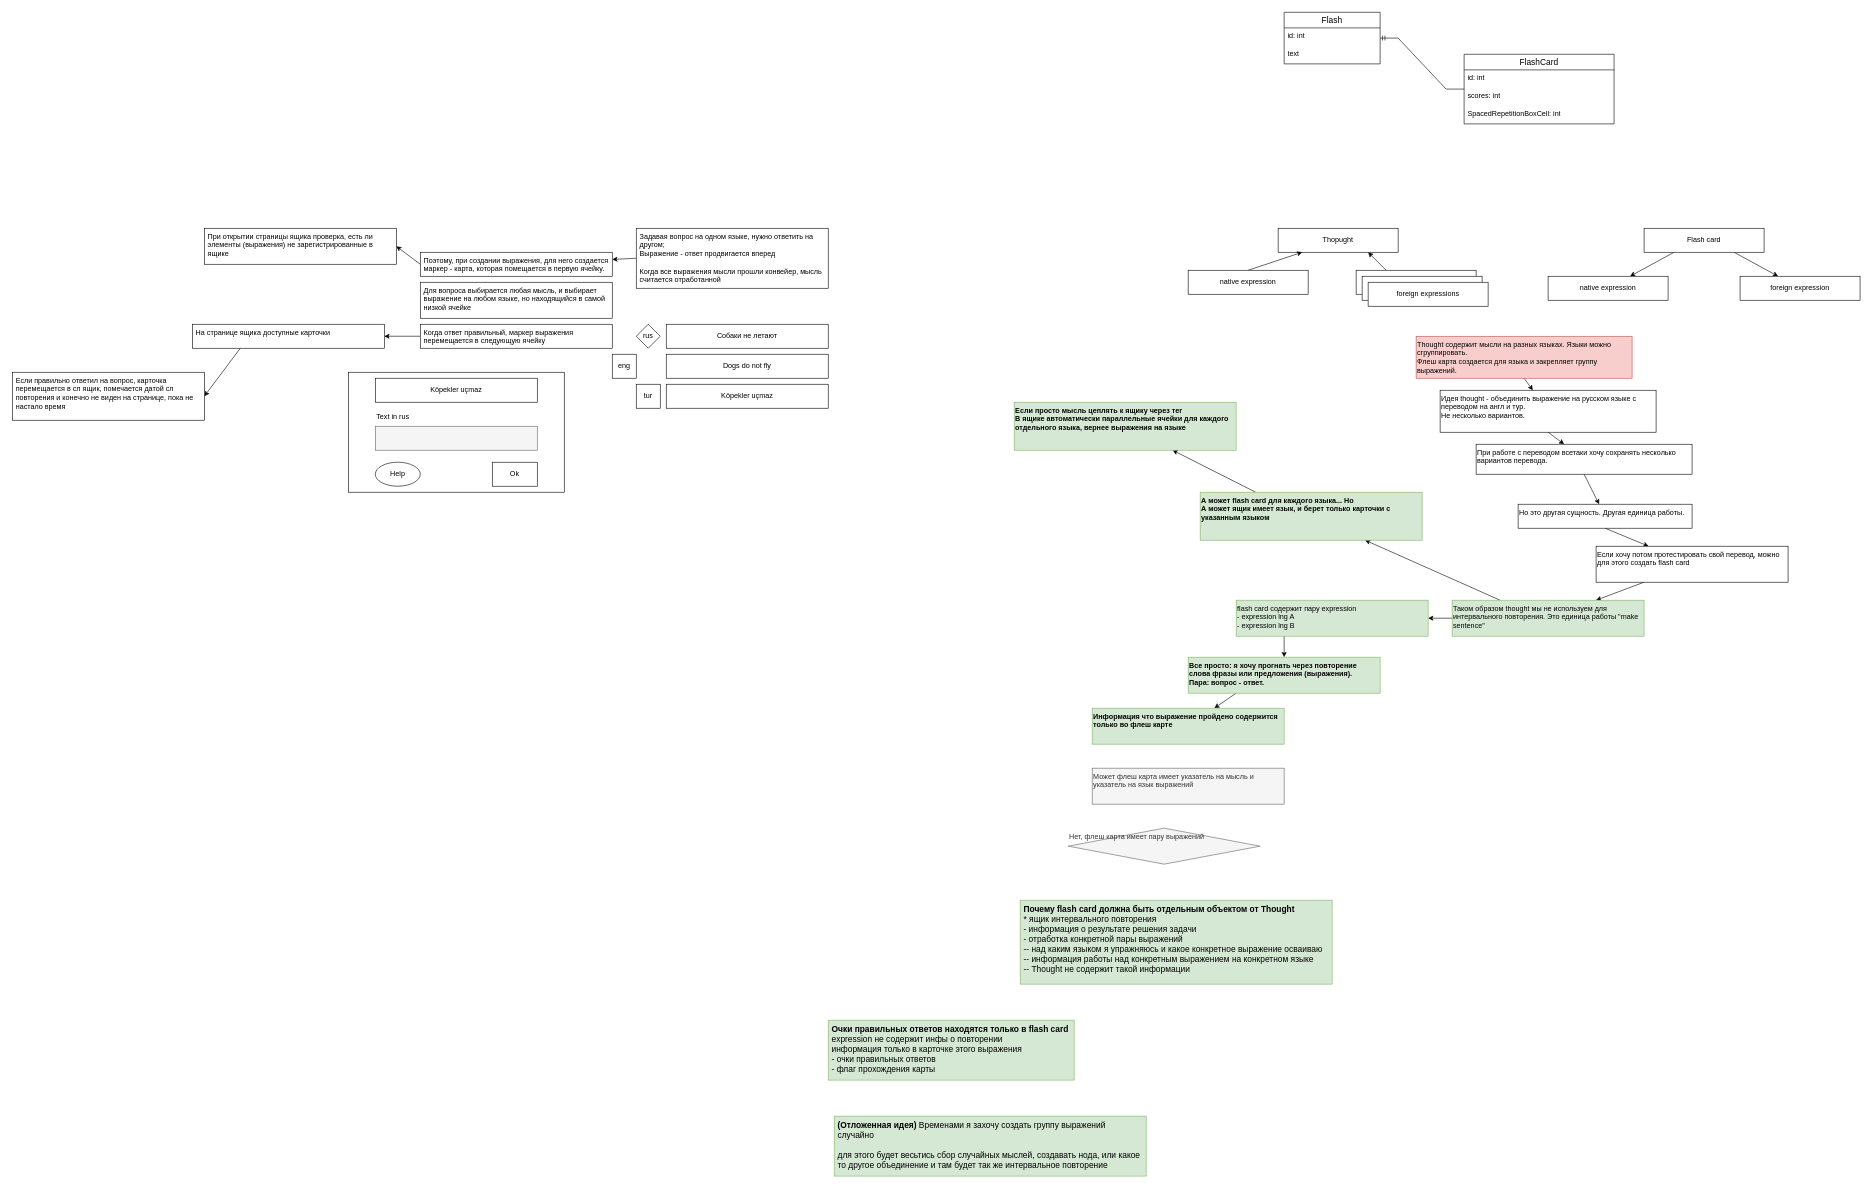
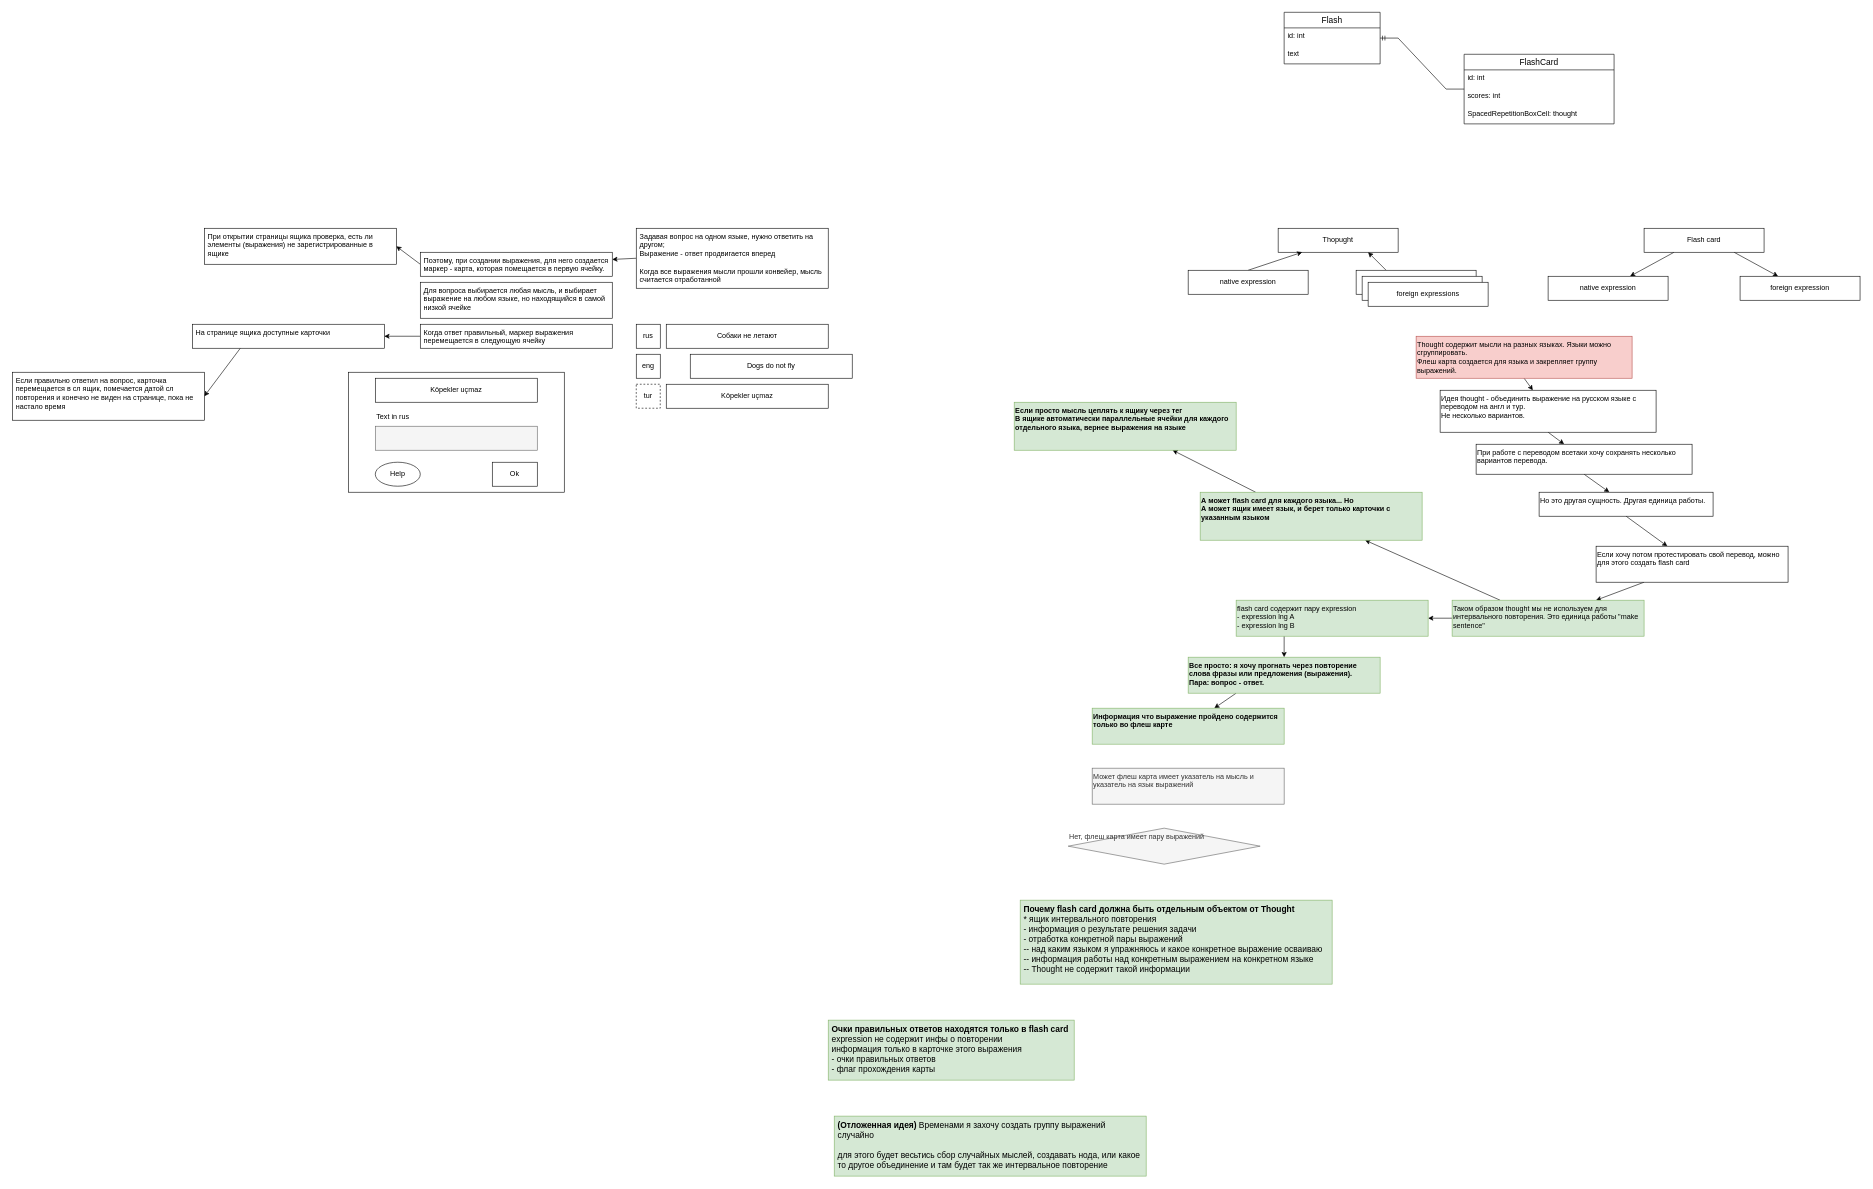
node "SpacedRepetitionBoxCell: int": label "SpacedRepetitionBoxCell: int" -> "SpacedRepetitionBoxCell: thought"
node "rus": shape diamond -> rectangle
node "eng": moved (624, 366) -> (648, 366)
node "Dogs do not fly": moved (747, 366) -> (771, 366)
node "tur": style solid -> dashed
node "Но это другая сущность. Другая единица работы.": moved (1605, 516) -> (1626, 504)
